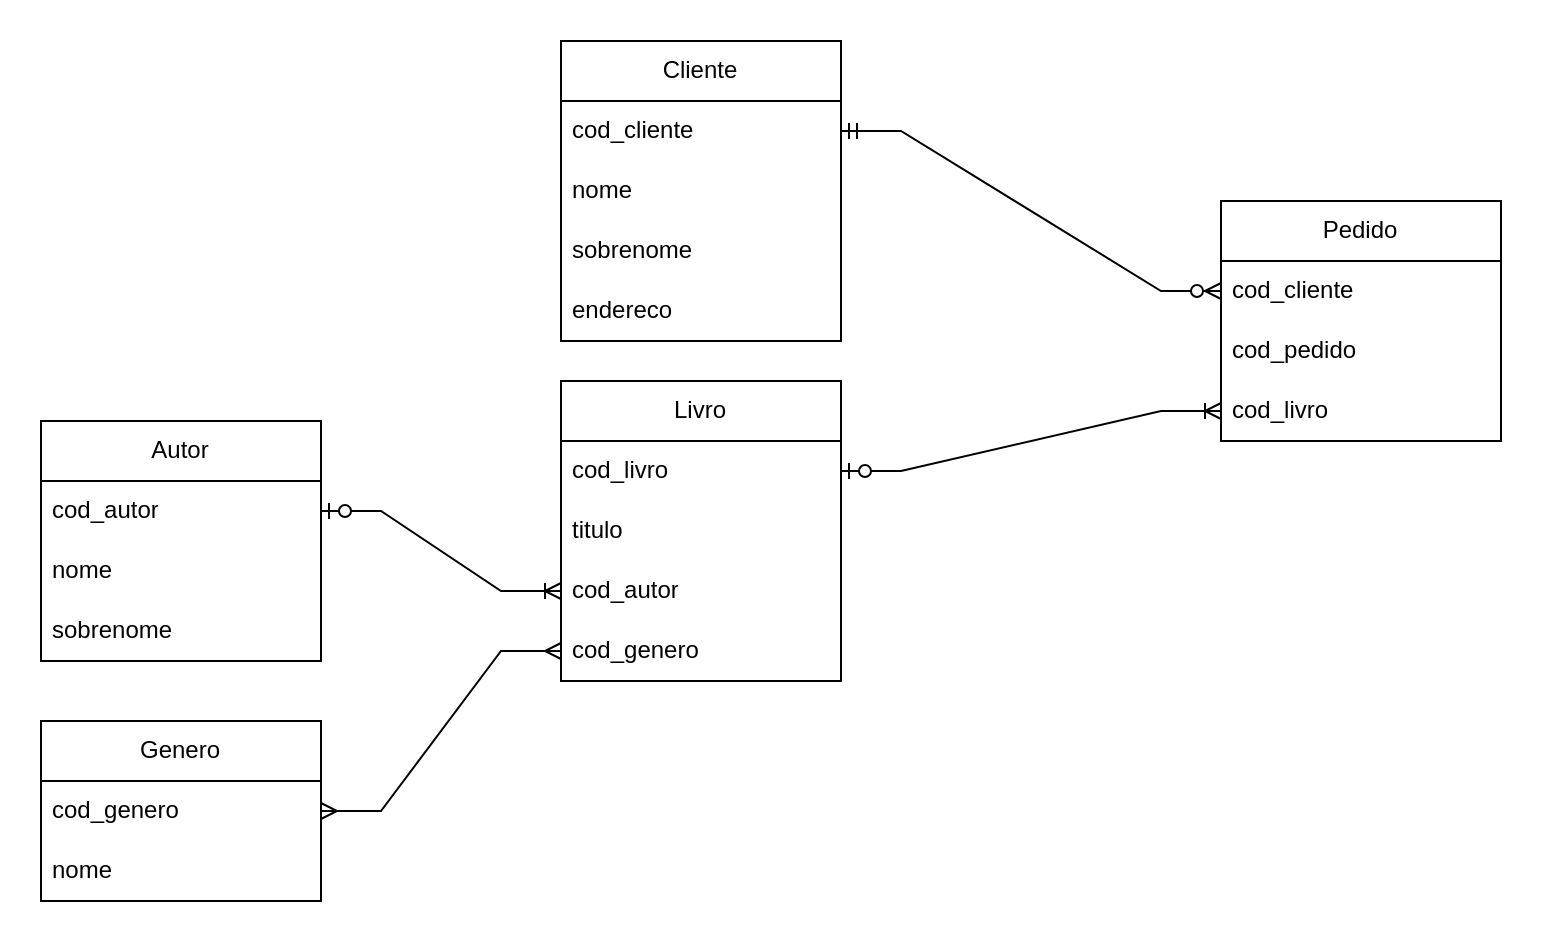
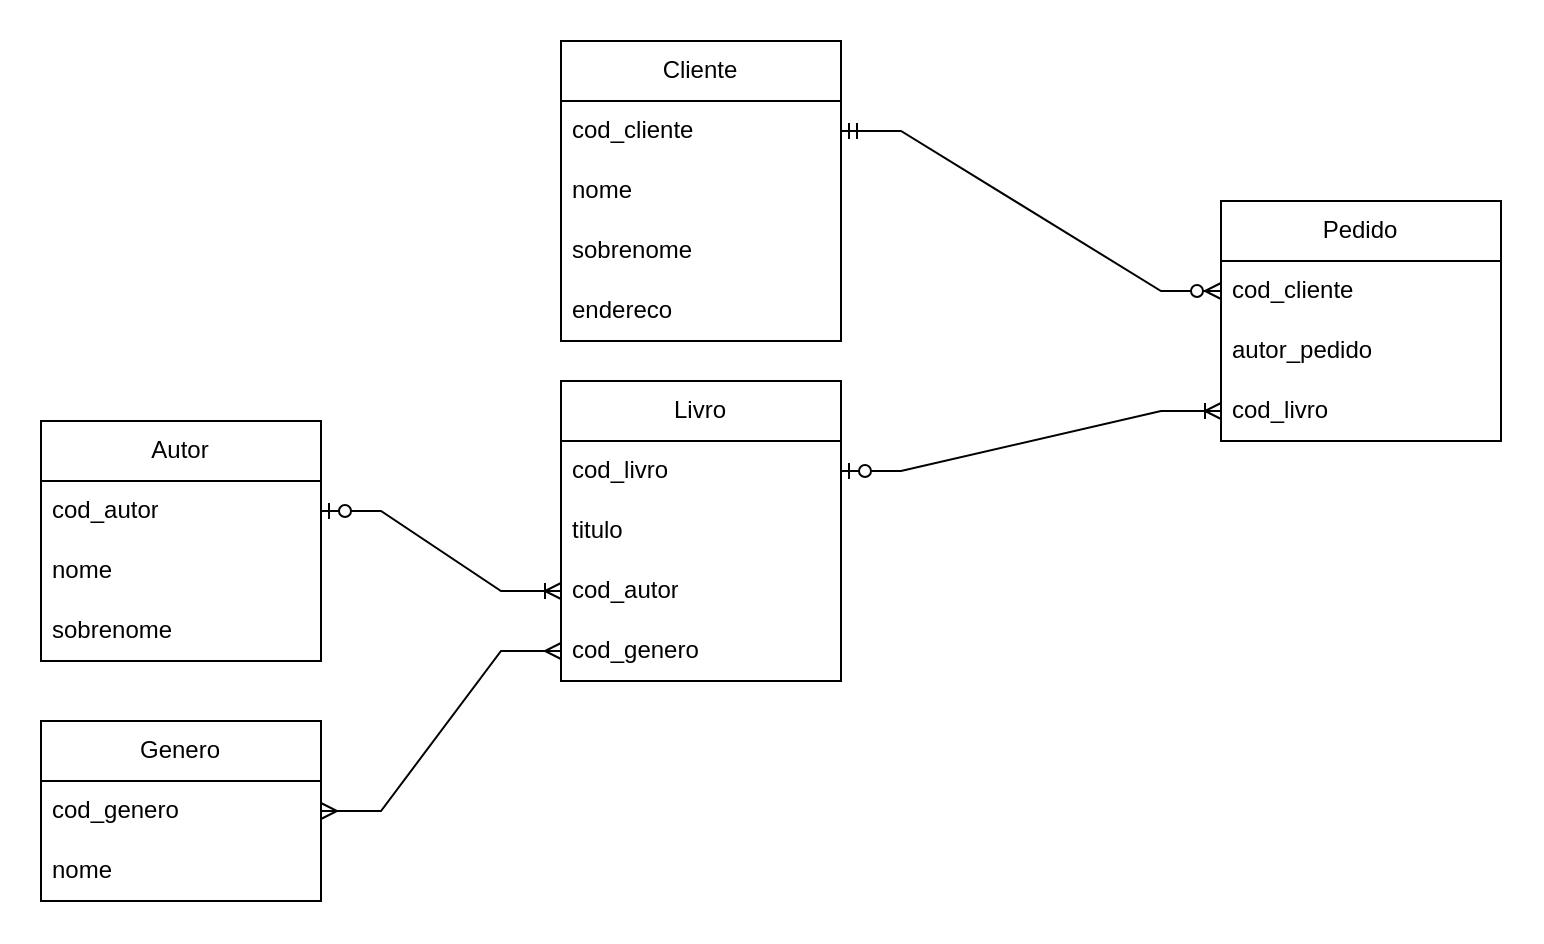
node "cod_pedido": label "cod_pedido" -> "autor_pedido"
